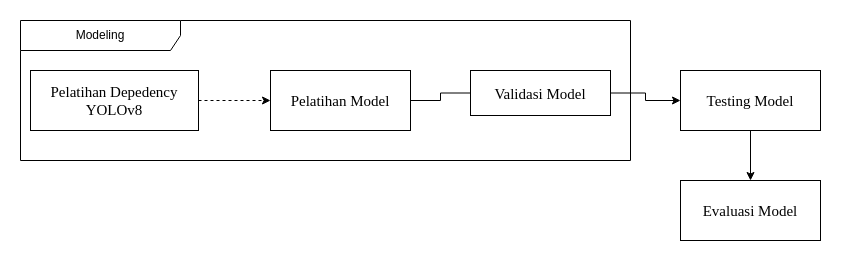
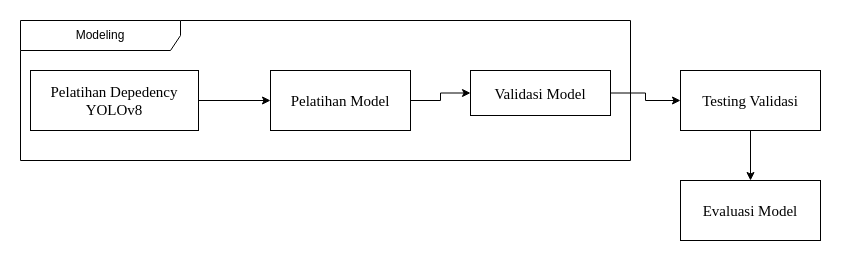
edge "Validasi Model" -- "Pelatihan Model": arrowhead none -> classic
edge "Pelatihan Depedency YOLOv8" -> "Pelatihan Model": style dashed -> solid
node "Testing Model": label "Testing Model" -> "Testing Validasi"
